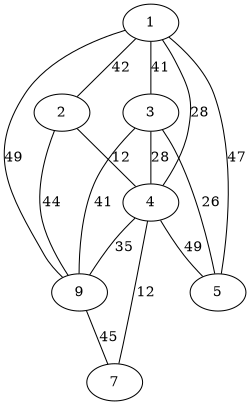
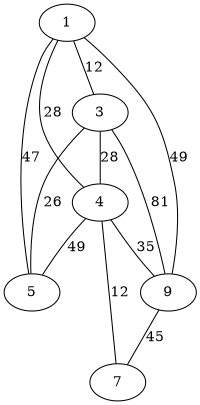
edge "1" -- "3": label "41" -> "12"
node "2": removed
edge "3" -- "9": label "41" -> "81"
